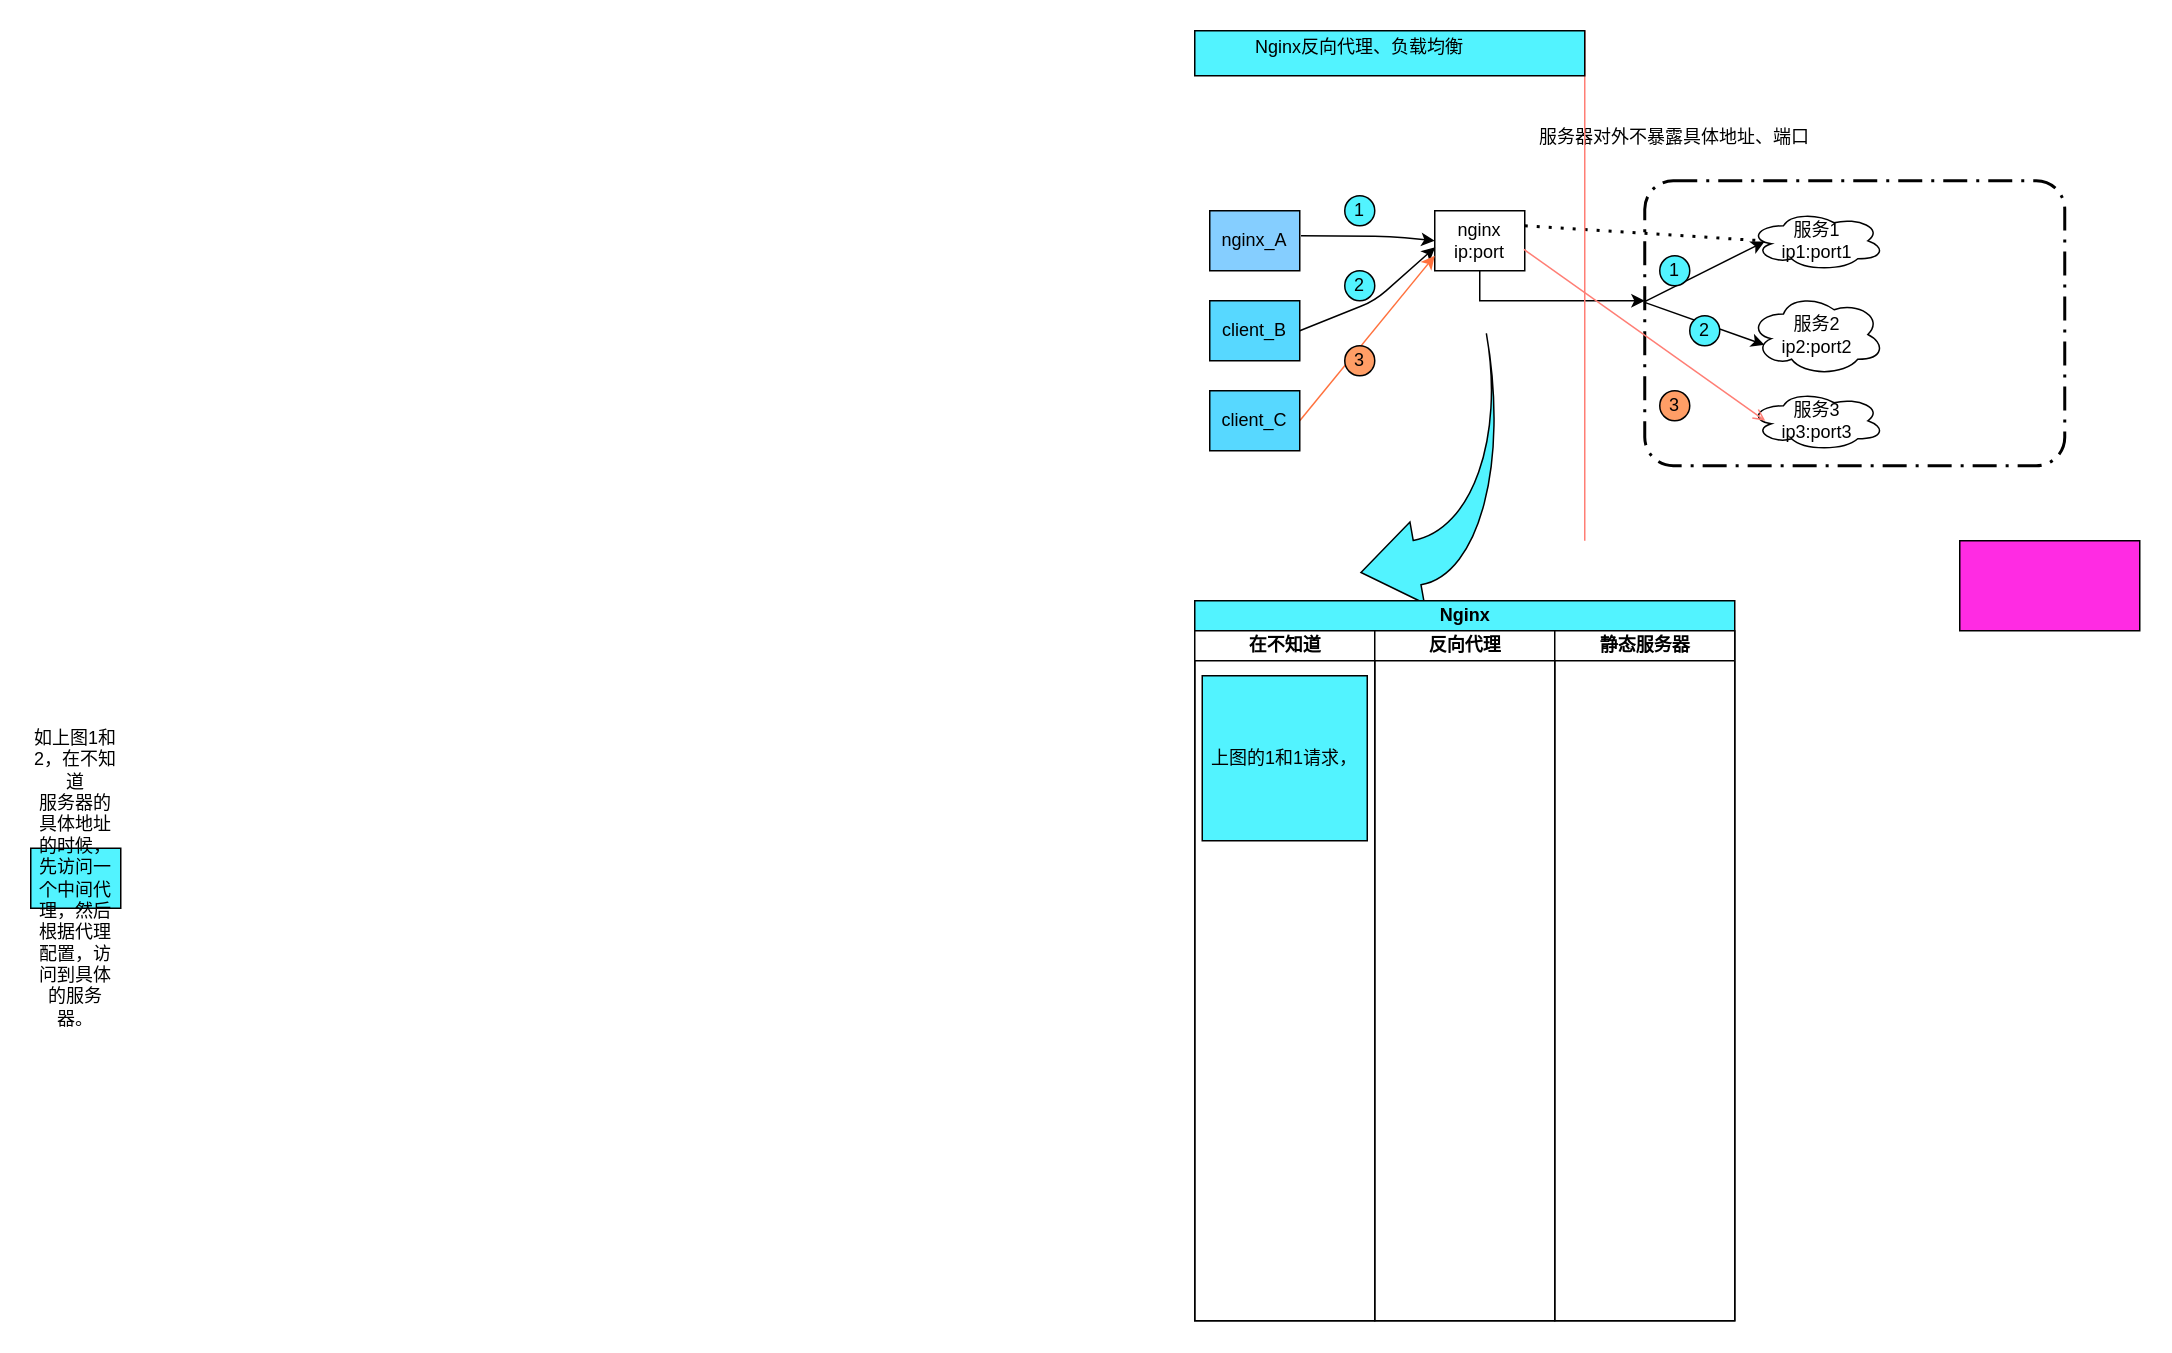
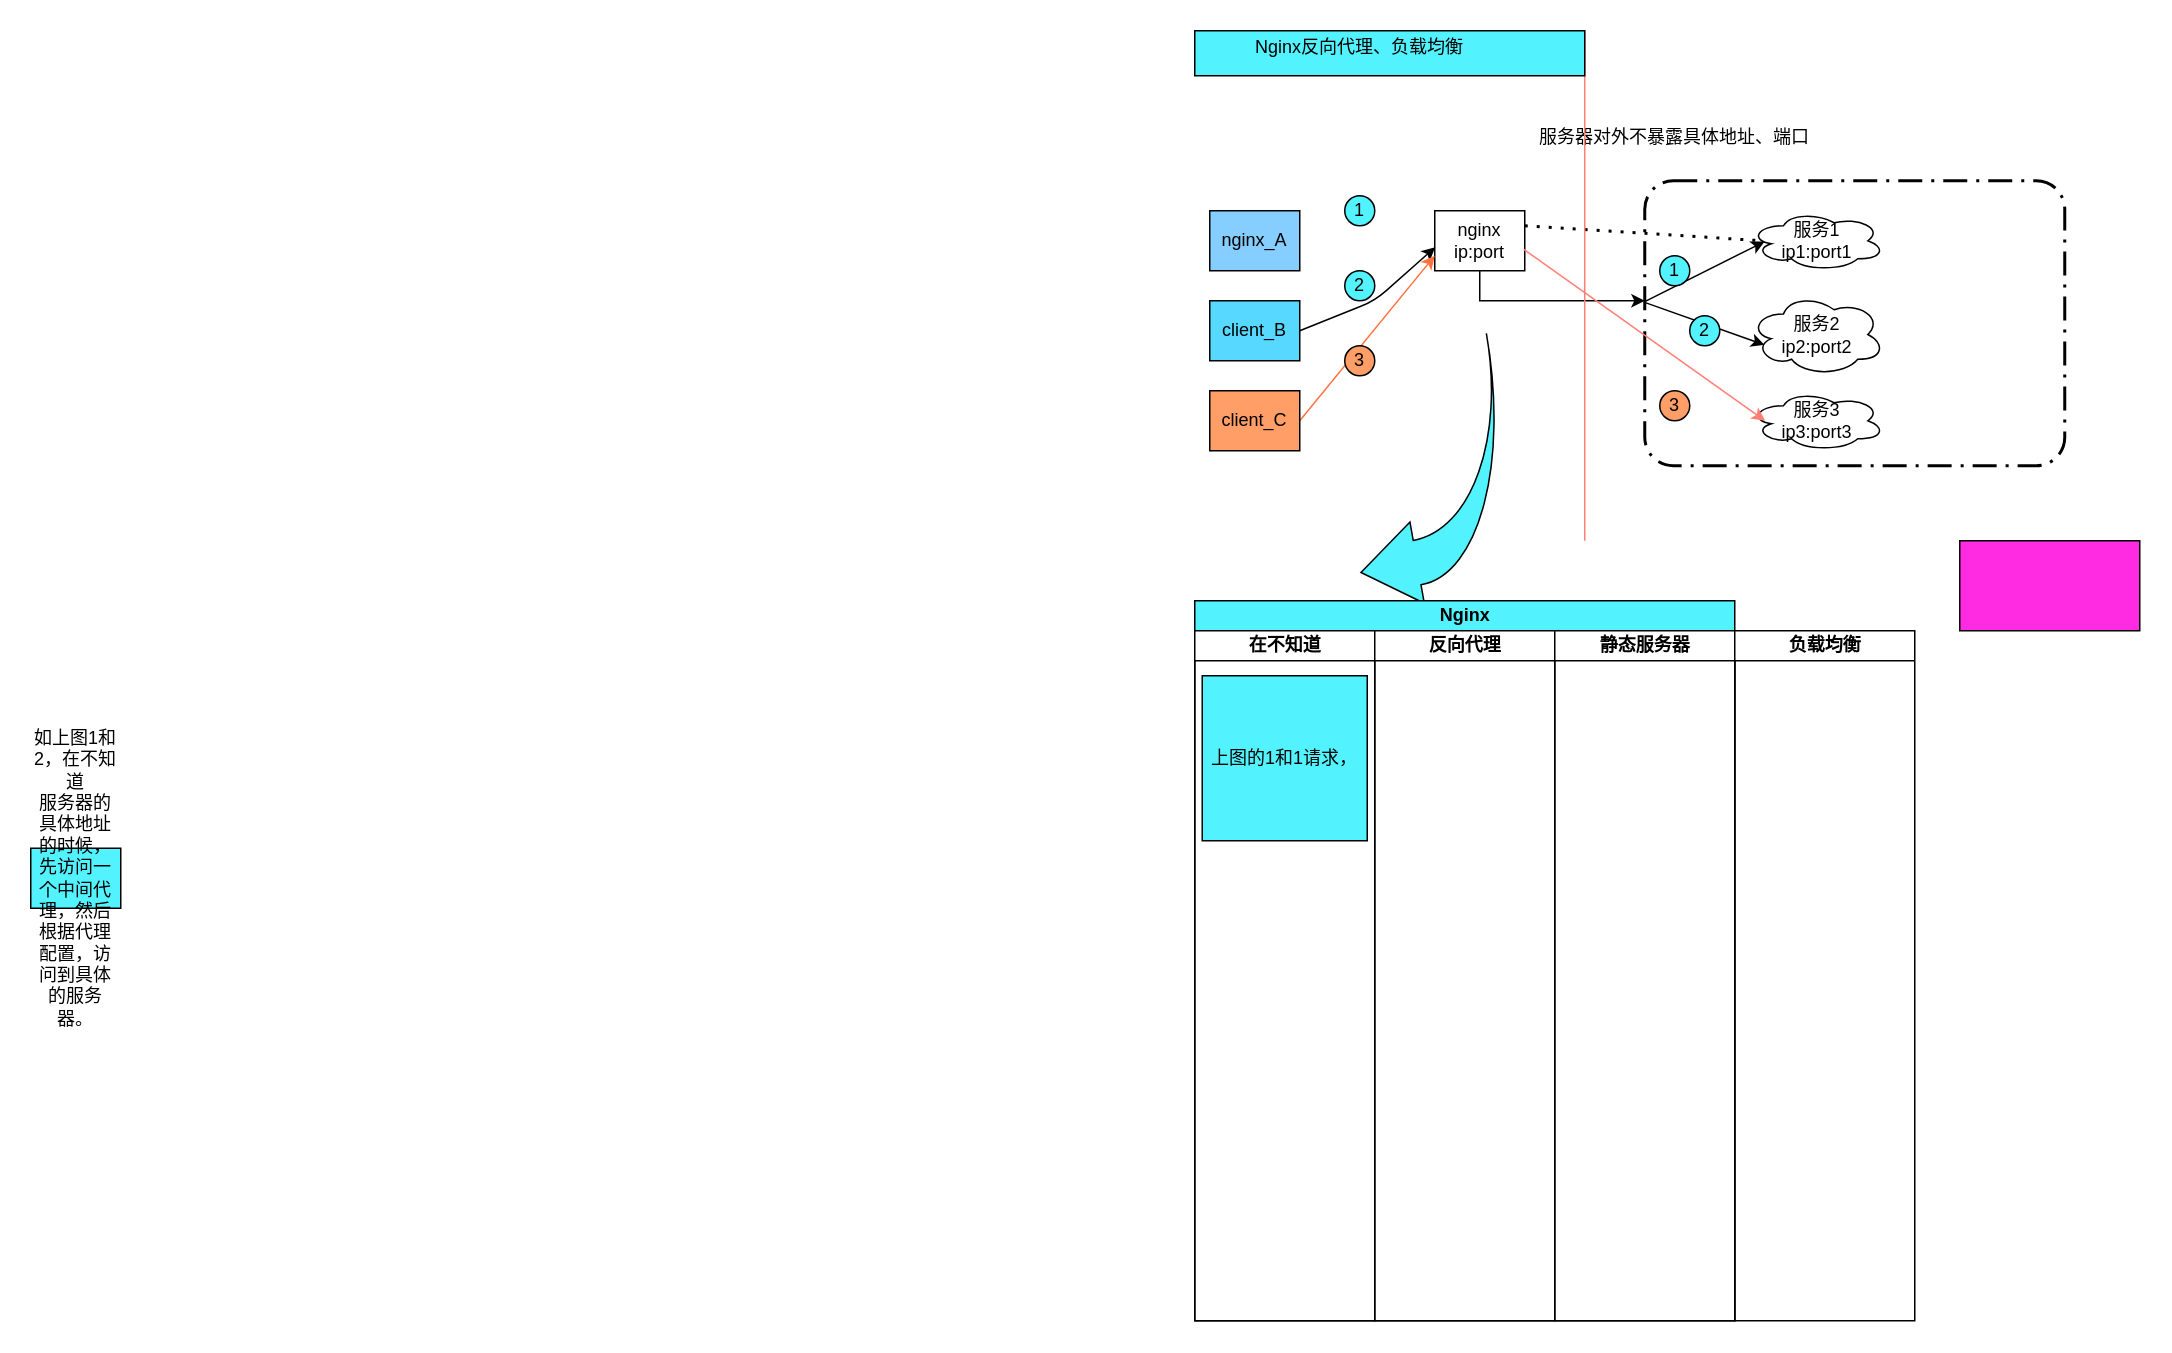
edge "nginx_A" -> "nginx ip:port": removed
edge "nginx ip:port" -> "服务3 ip3:port3": arrowhead open -> classic
node "client_C": fillcolor #57d8ff -> #ff9e66
node "负载均衡": added
